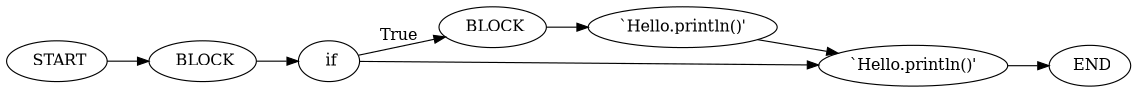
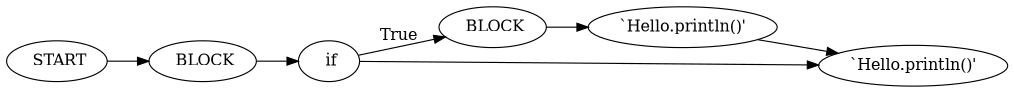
node "END": removed
